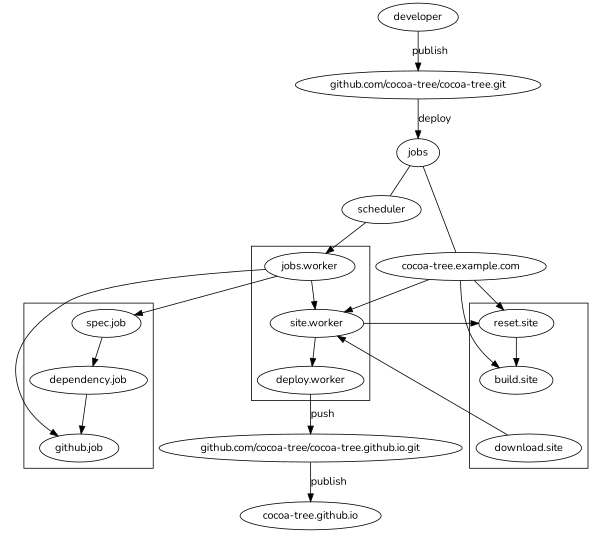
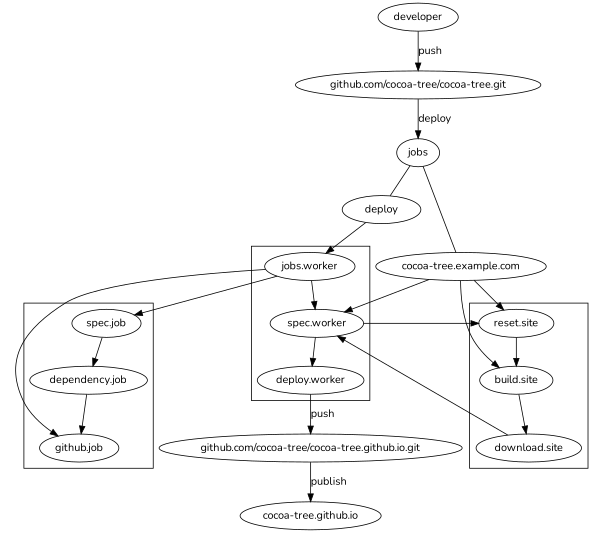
edge "developer" -> "github.com/cocoa-tree/cocoa-tree.git": label "publish" -> "push"
node "scheduler": label "scheduler" -> "deploy"
node "site.worker": label "site.worker" -> "spec.worker"
edge "build.site" -> "download.site": added
